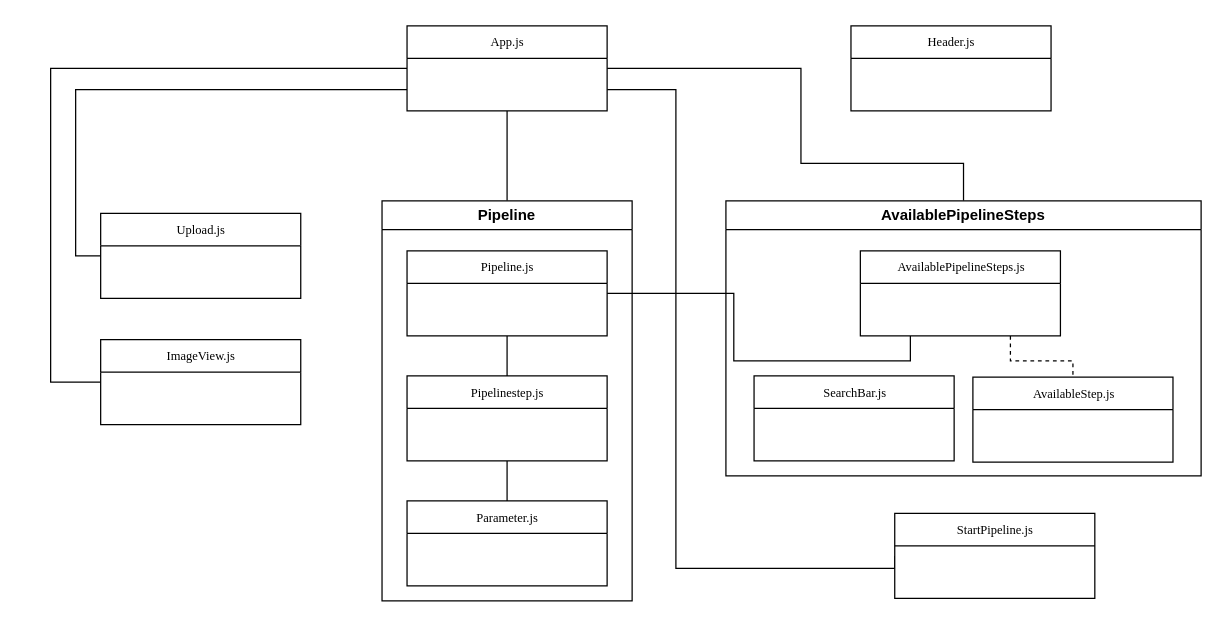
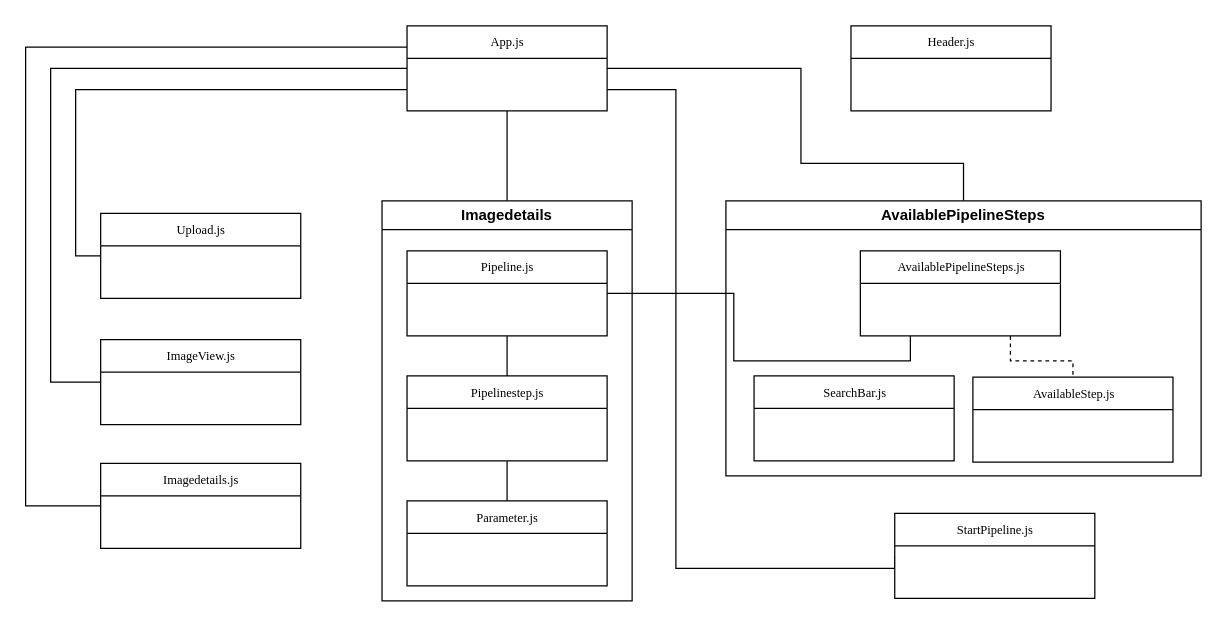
edge "App.js" -- "Imagedetails.js": added
node "Pipeline": label "Pipeline" -> "Imagedetails"
node "Imagedetails.js": added
